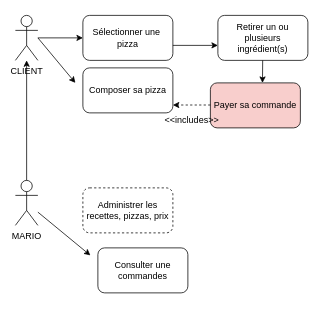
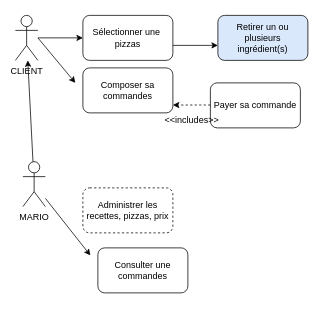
node "Sélectionner une pizza": label "Sélectionner une pizza" -> "Sélectionner une pizzas"
node "Retirer un ou plusieurs ingrédient(s)": fillcolor #ffffff -> #dae8fc
edge "Retirer un ou plusieurs ingrédient(s)" -> "Payer sa commande": removed
node "Composer sa pizza": label "Composer sa pizza" -> "Composer sa commandes"
node "Payer sa commande": fillcolor #f8cecc -> #ffffff
node "MARIO": moved (27, 203) -> (34, 184)
